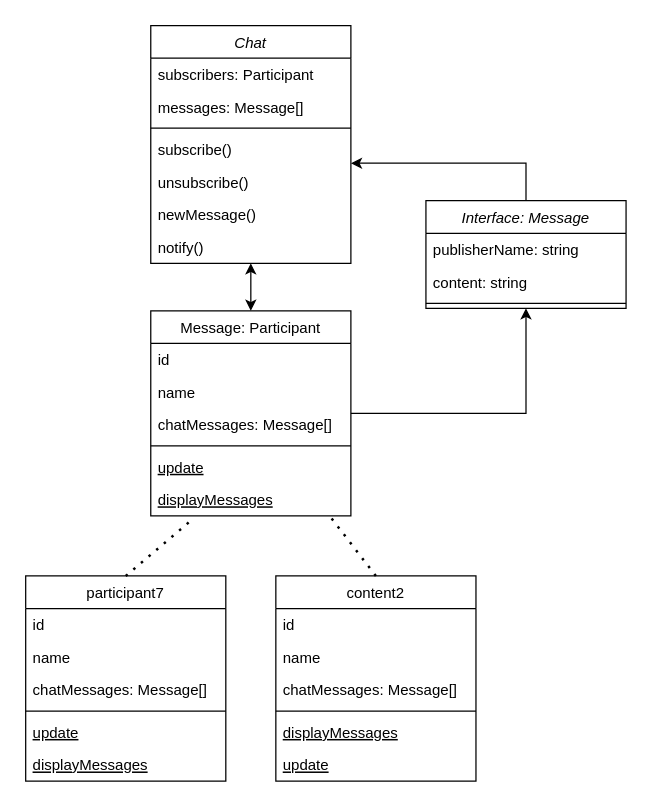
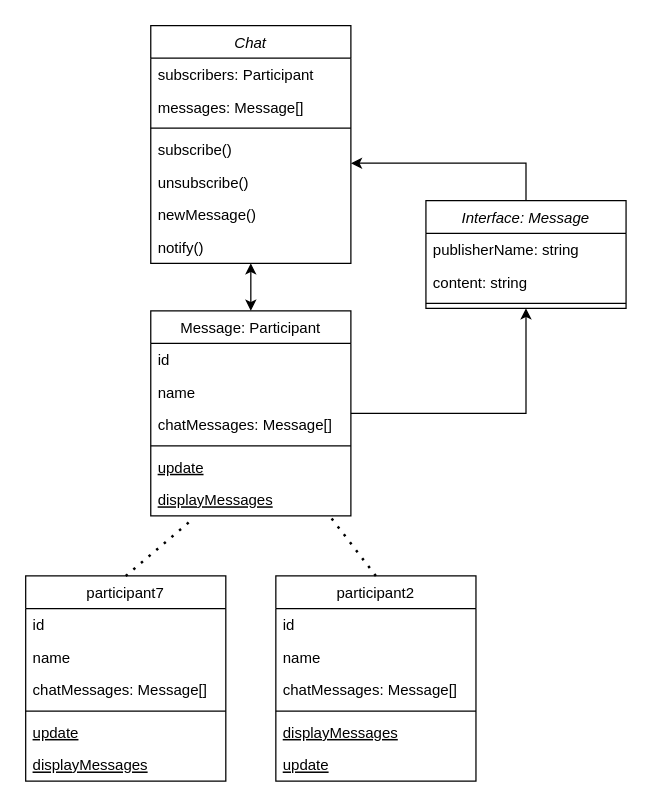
node "content2": label "content2" -> "participant2"
